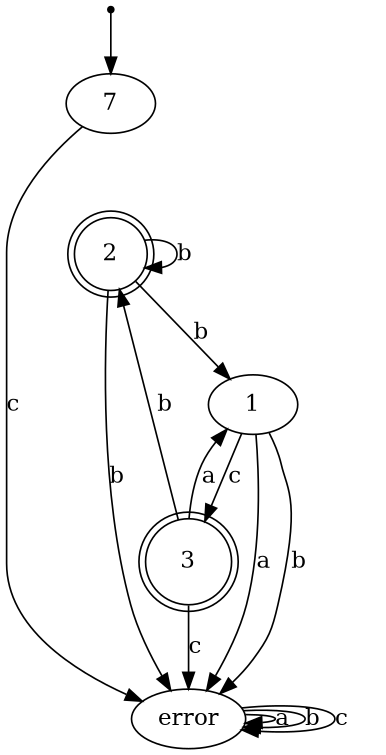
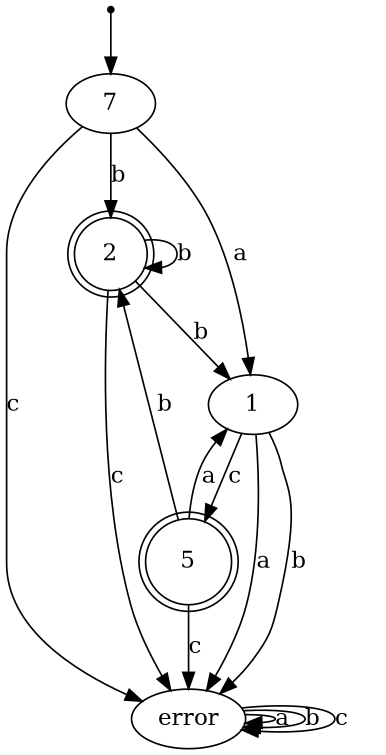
edge "7" -> "2": added, label "b"
edge "7" -> "1": added, label "a"
edge "2" -> "error": label "b" -> "c"
node "3": label "3" -> "5"
